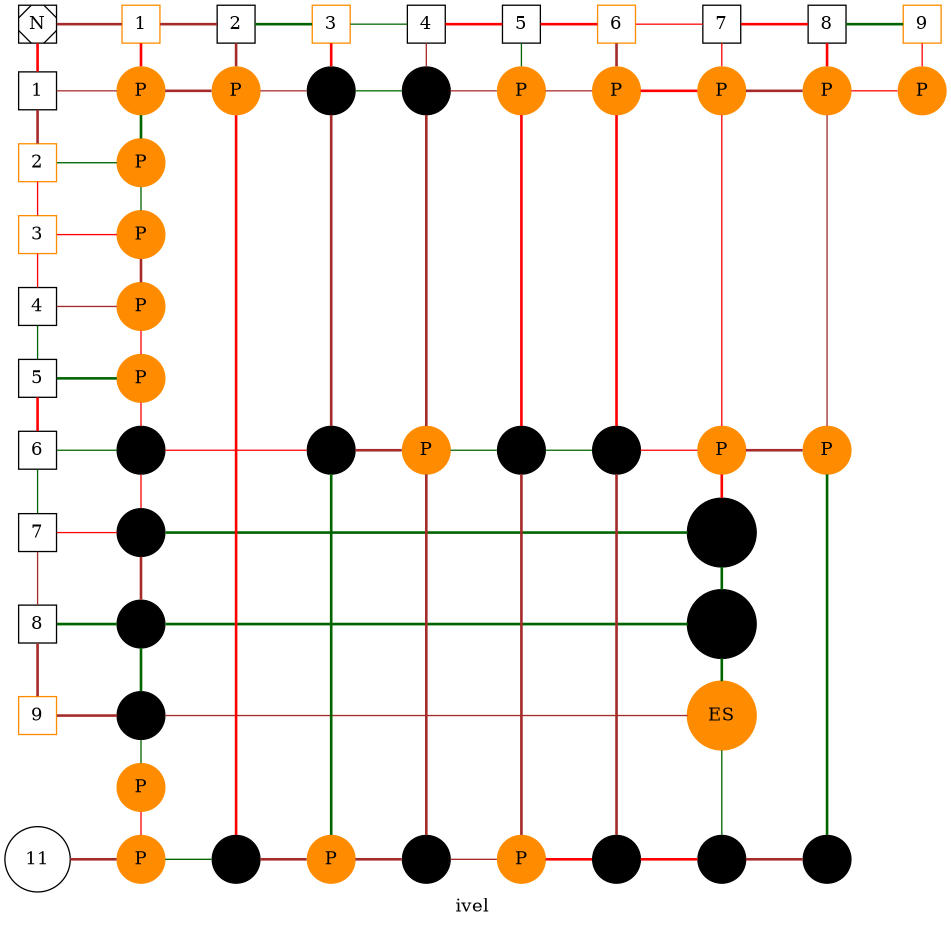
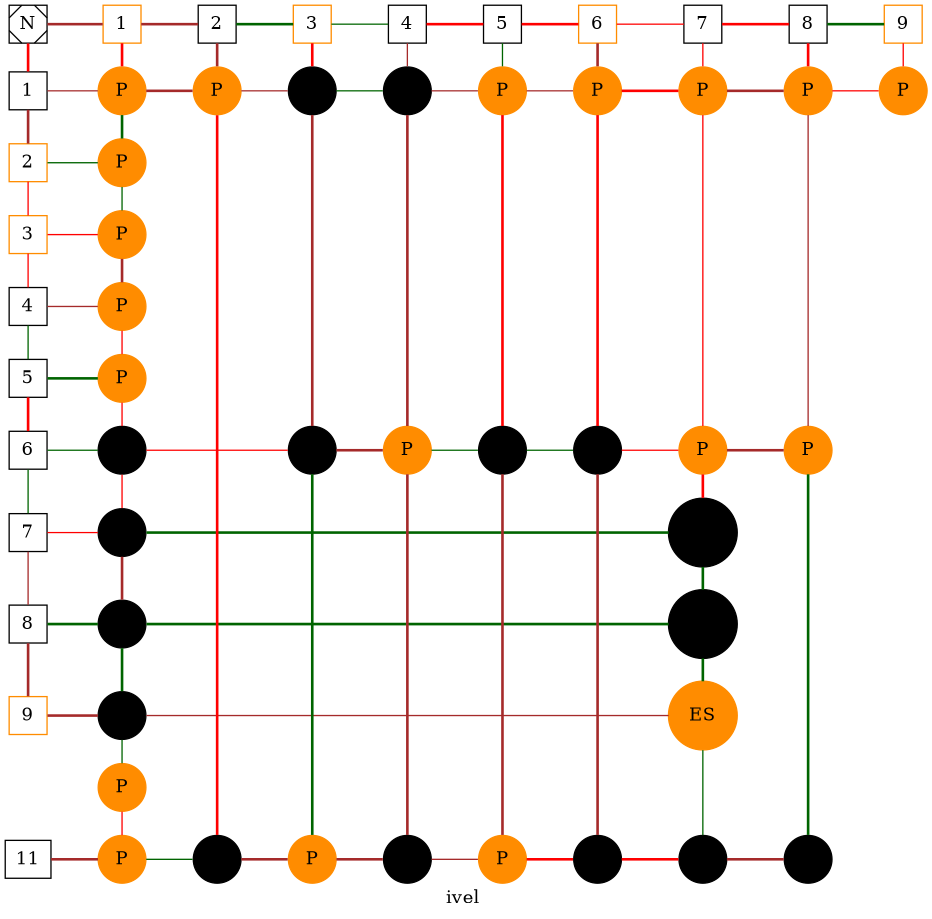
node "11": shape circle -> box
